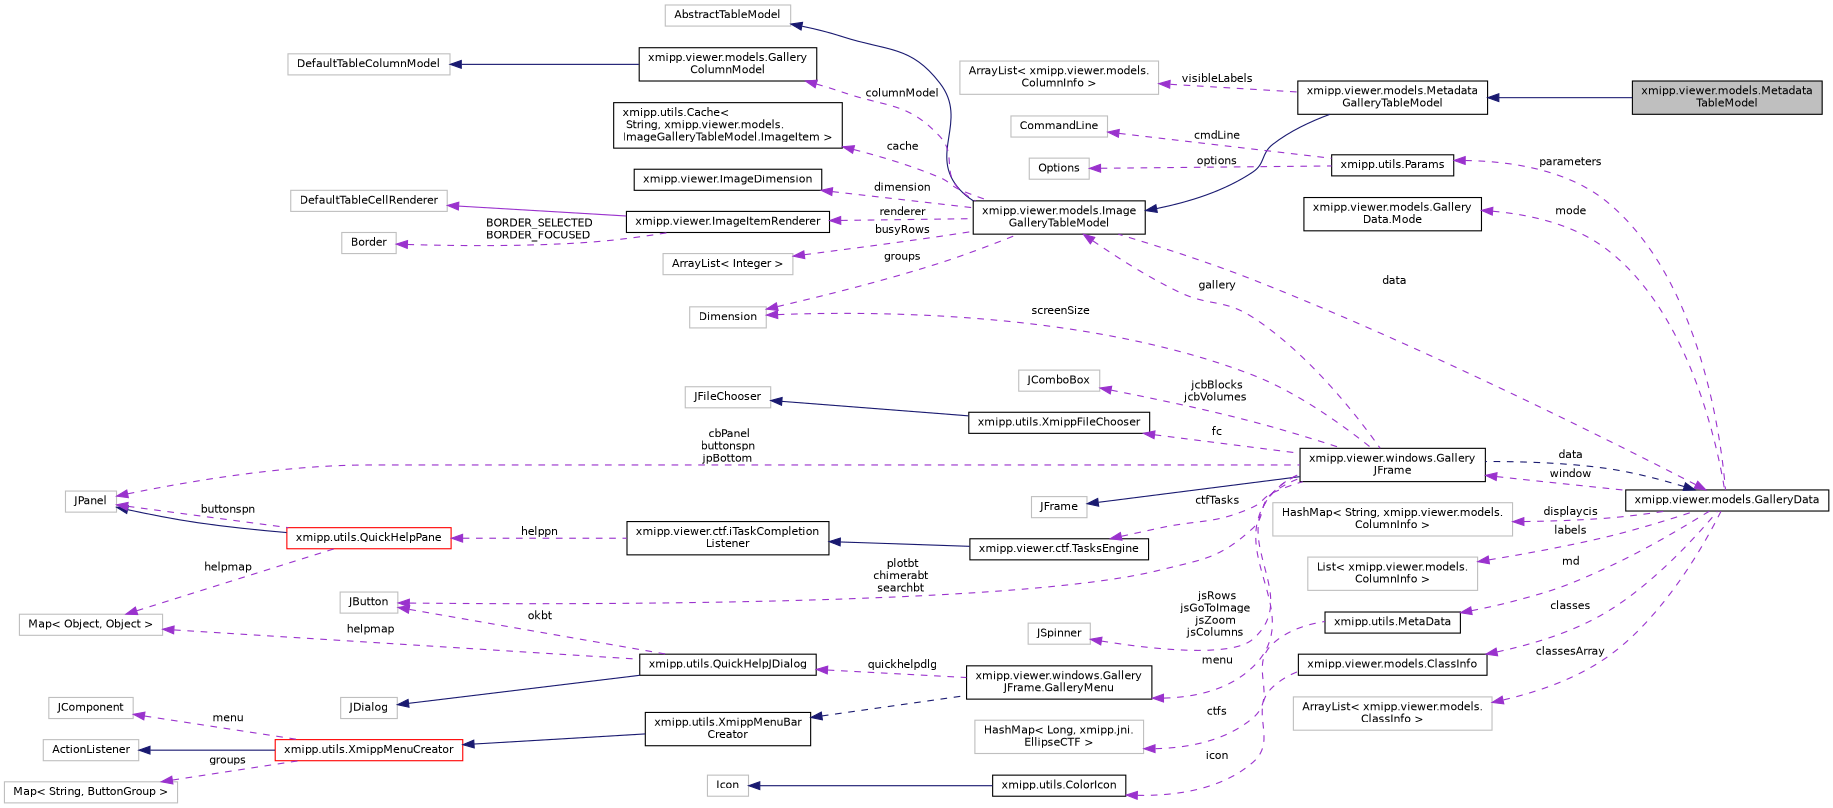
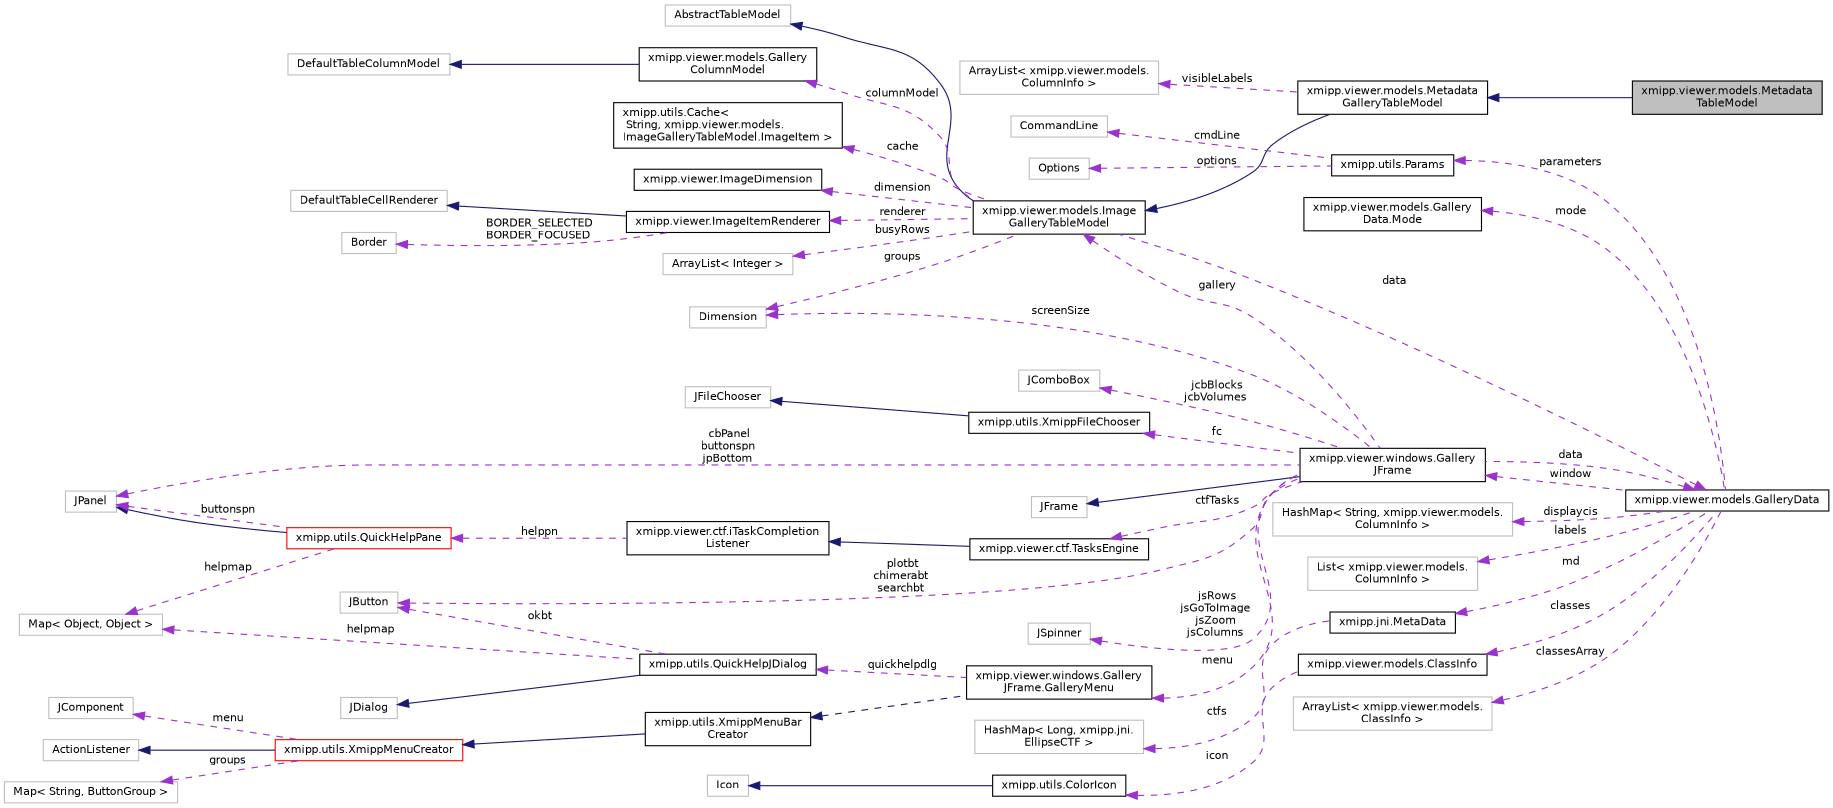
edge "xmipp.viewer.ImageItemRenderer" -> "DefaultTableCellRenderer": color darkorchid3 -> midnightblue
edge "xmipp.viewer.windows.Gallery JFrame" -> "xmipp.viewer.models.GalleryData": color midnightblue -> darkorchid3
node "xmipp.utils.MetaData": label "xmipp.utils.MetaData" -> "xmipp.jni.MetaData"
